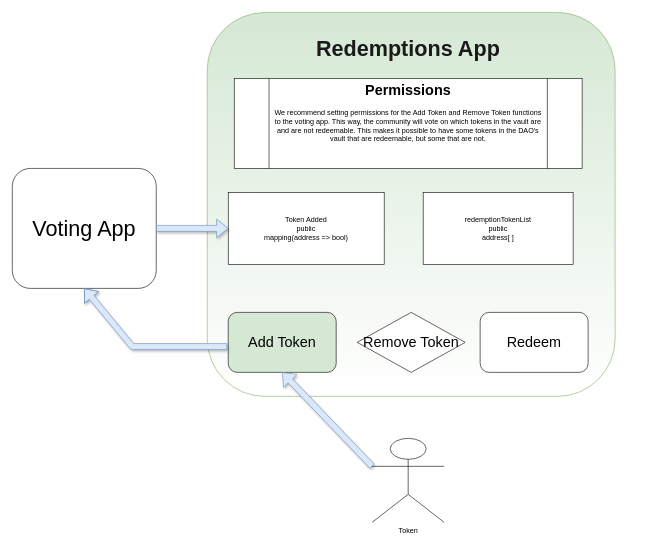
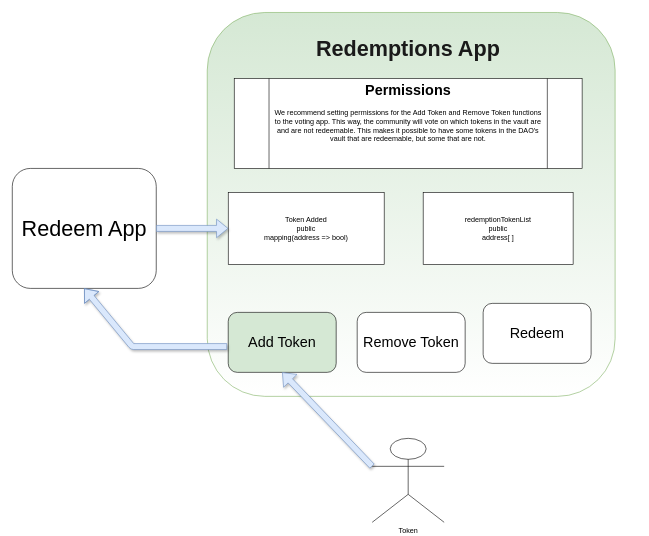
node "Voting App": label "Voting App" -> "Redeem App"
node "Remove Token": shape diamond -> rounded rectangle
node "Redeem": moved (534, 342) -> (537, 333)
